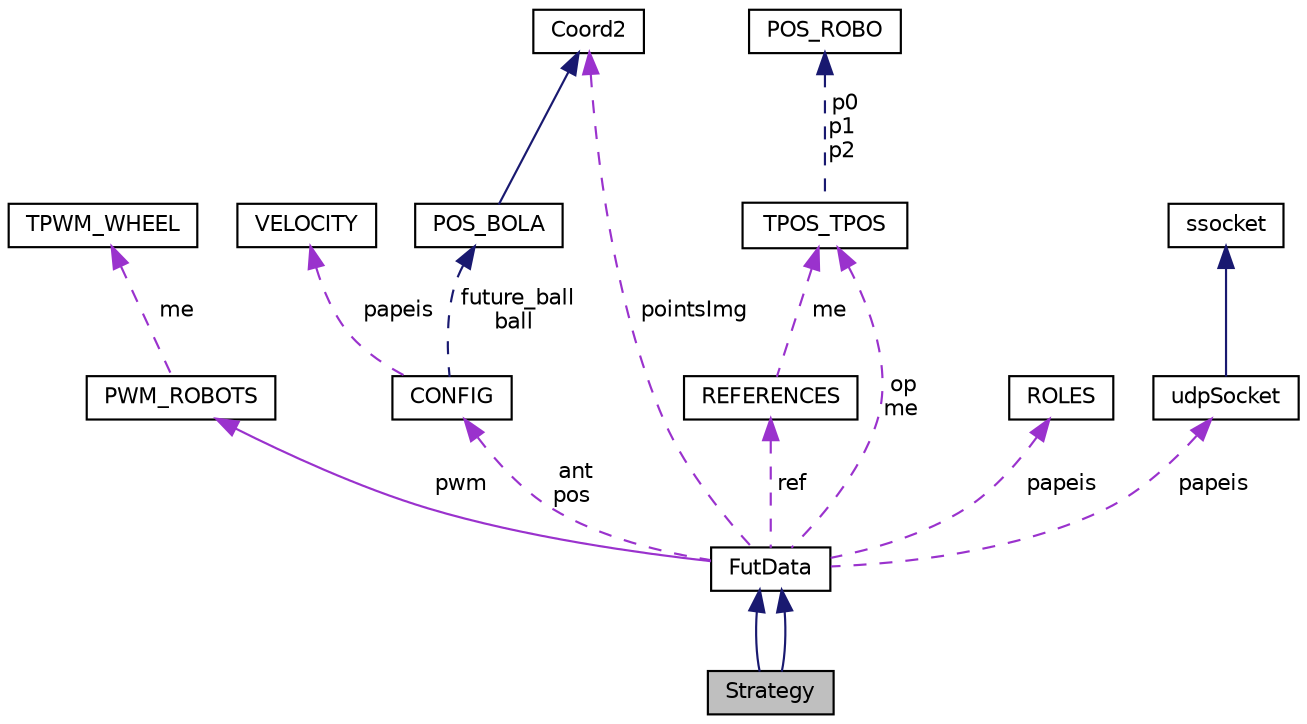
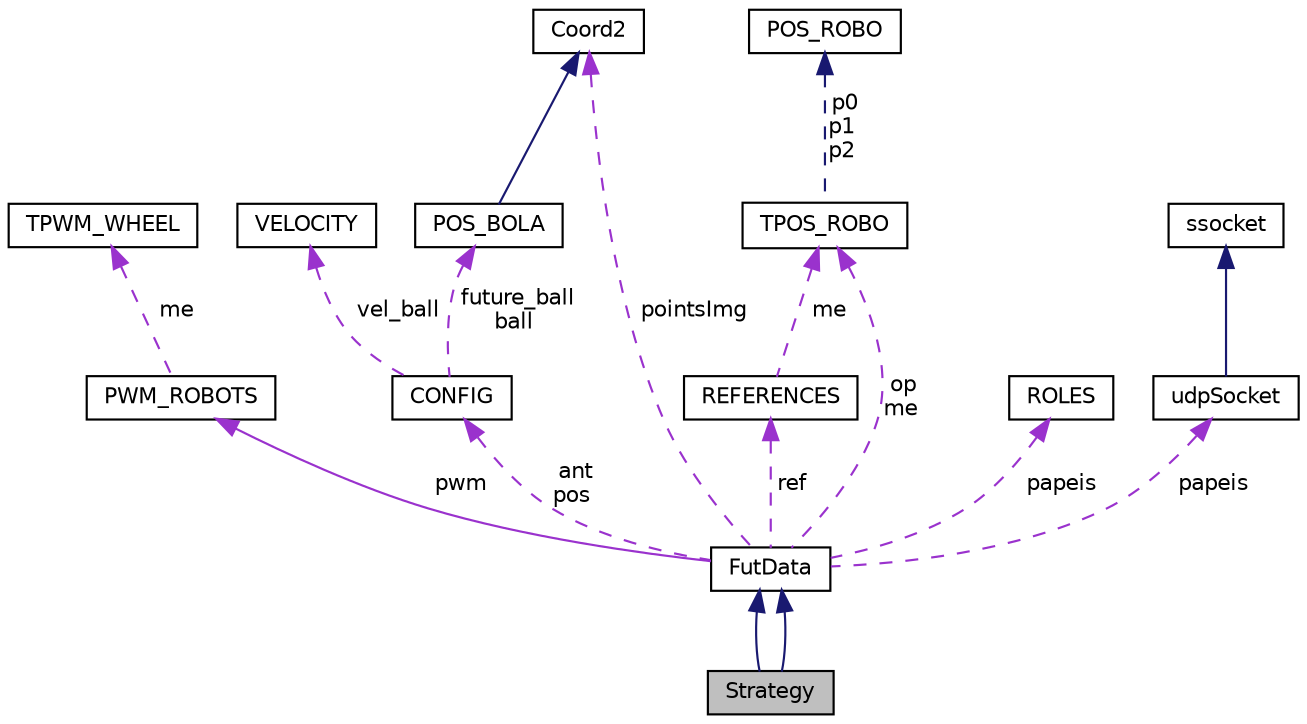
node "TPOS_TPOS": label "TPOS_TPOS" -> "TPOS_ROBO"
edge "CONFIG" -> "VELOCITY": label " papeis" -> " vel_ball"
edge "CONFIG" -> "POS_BOLA": color midnightblue -> darkorchid3
